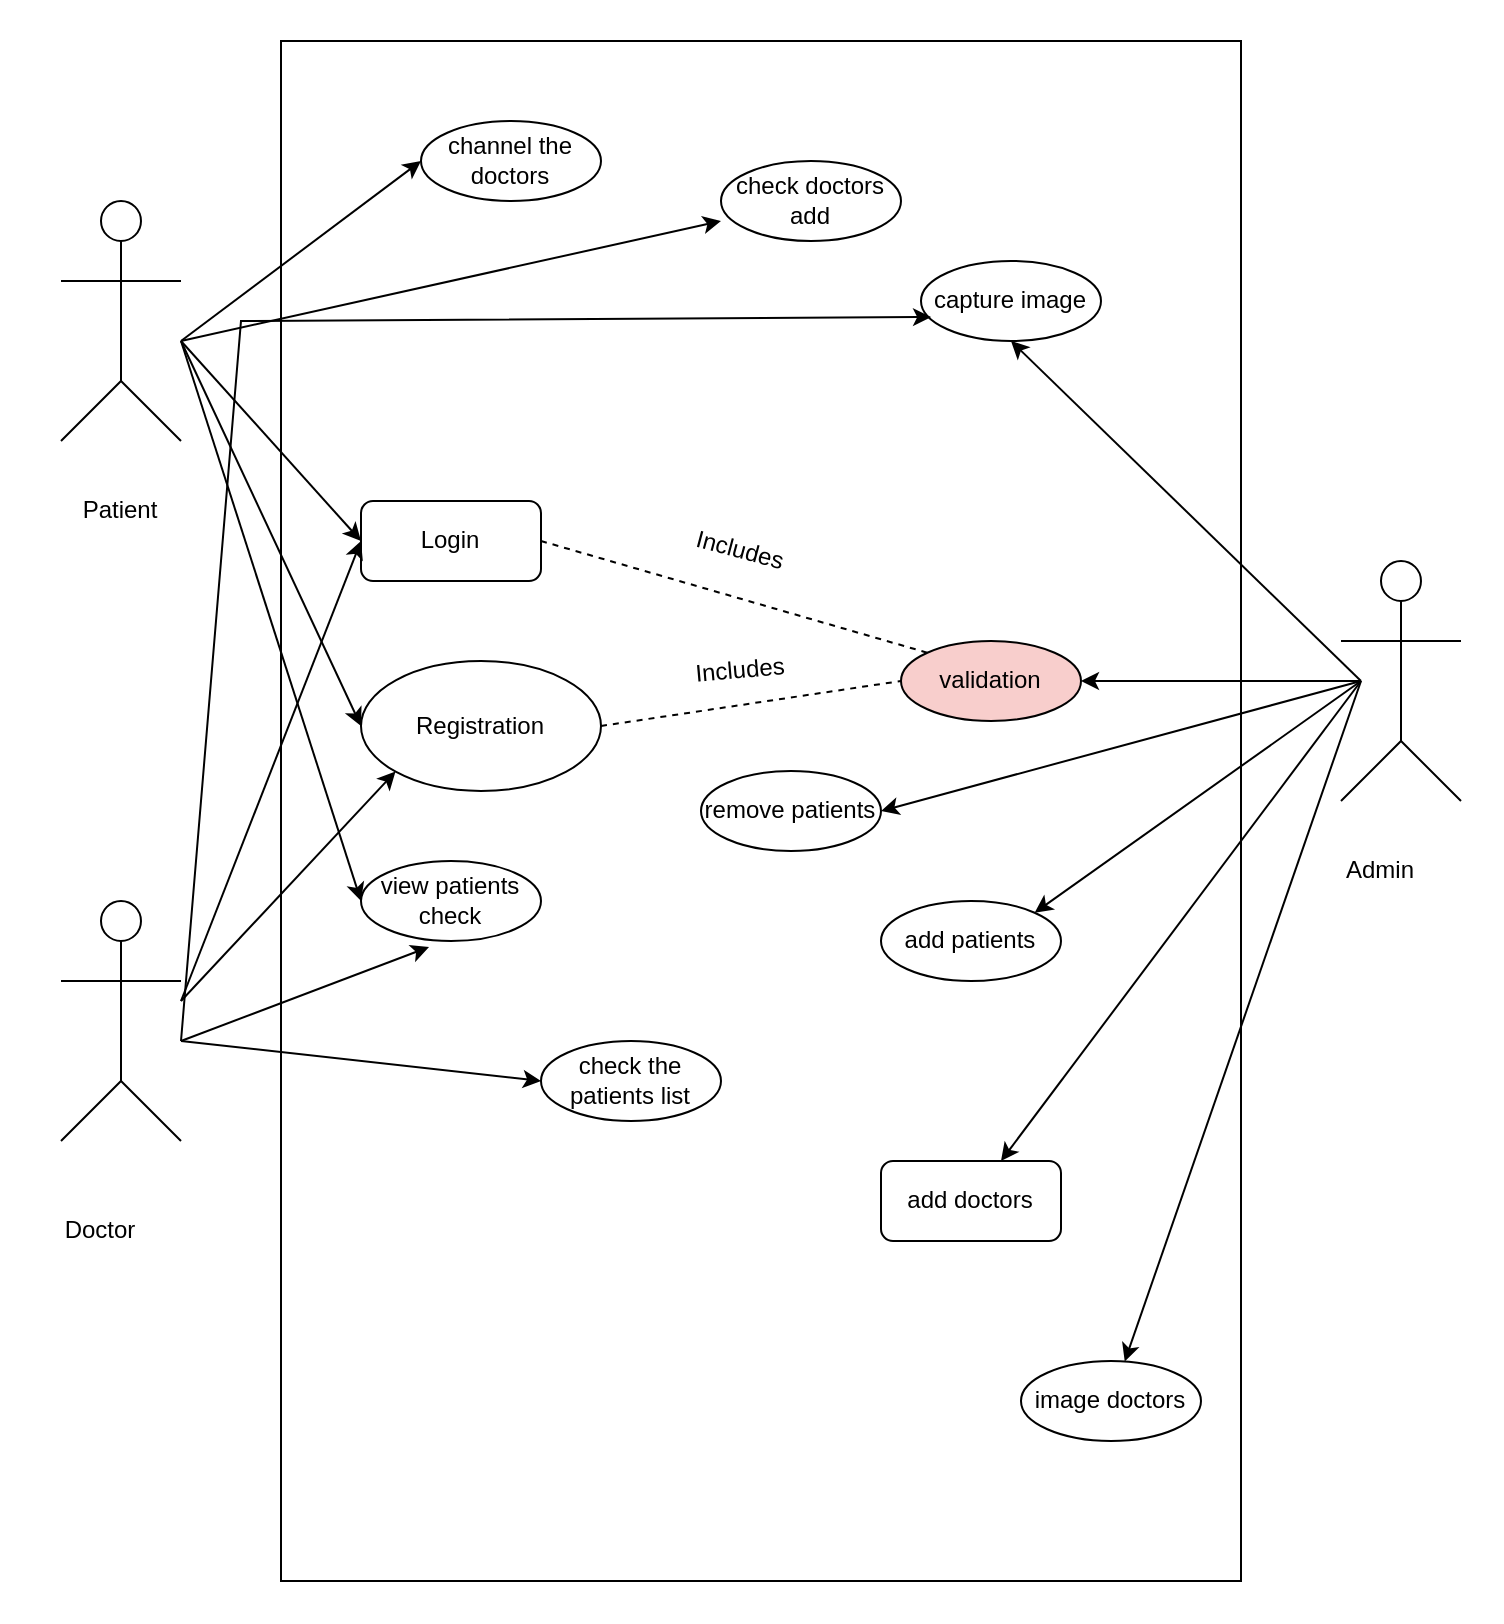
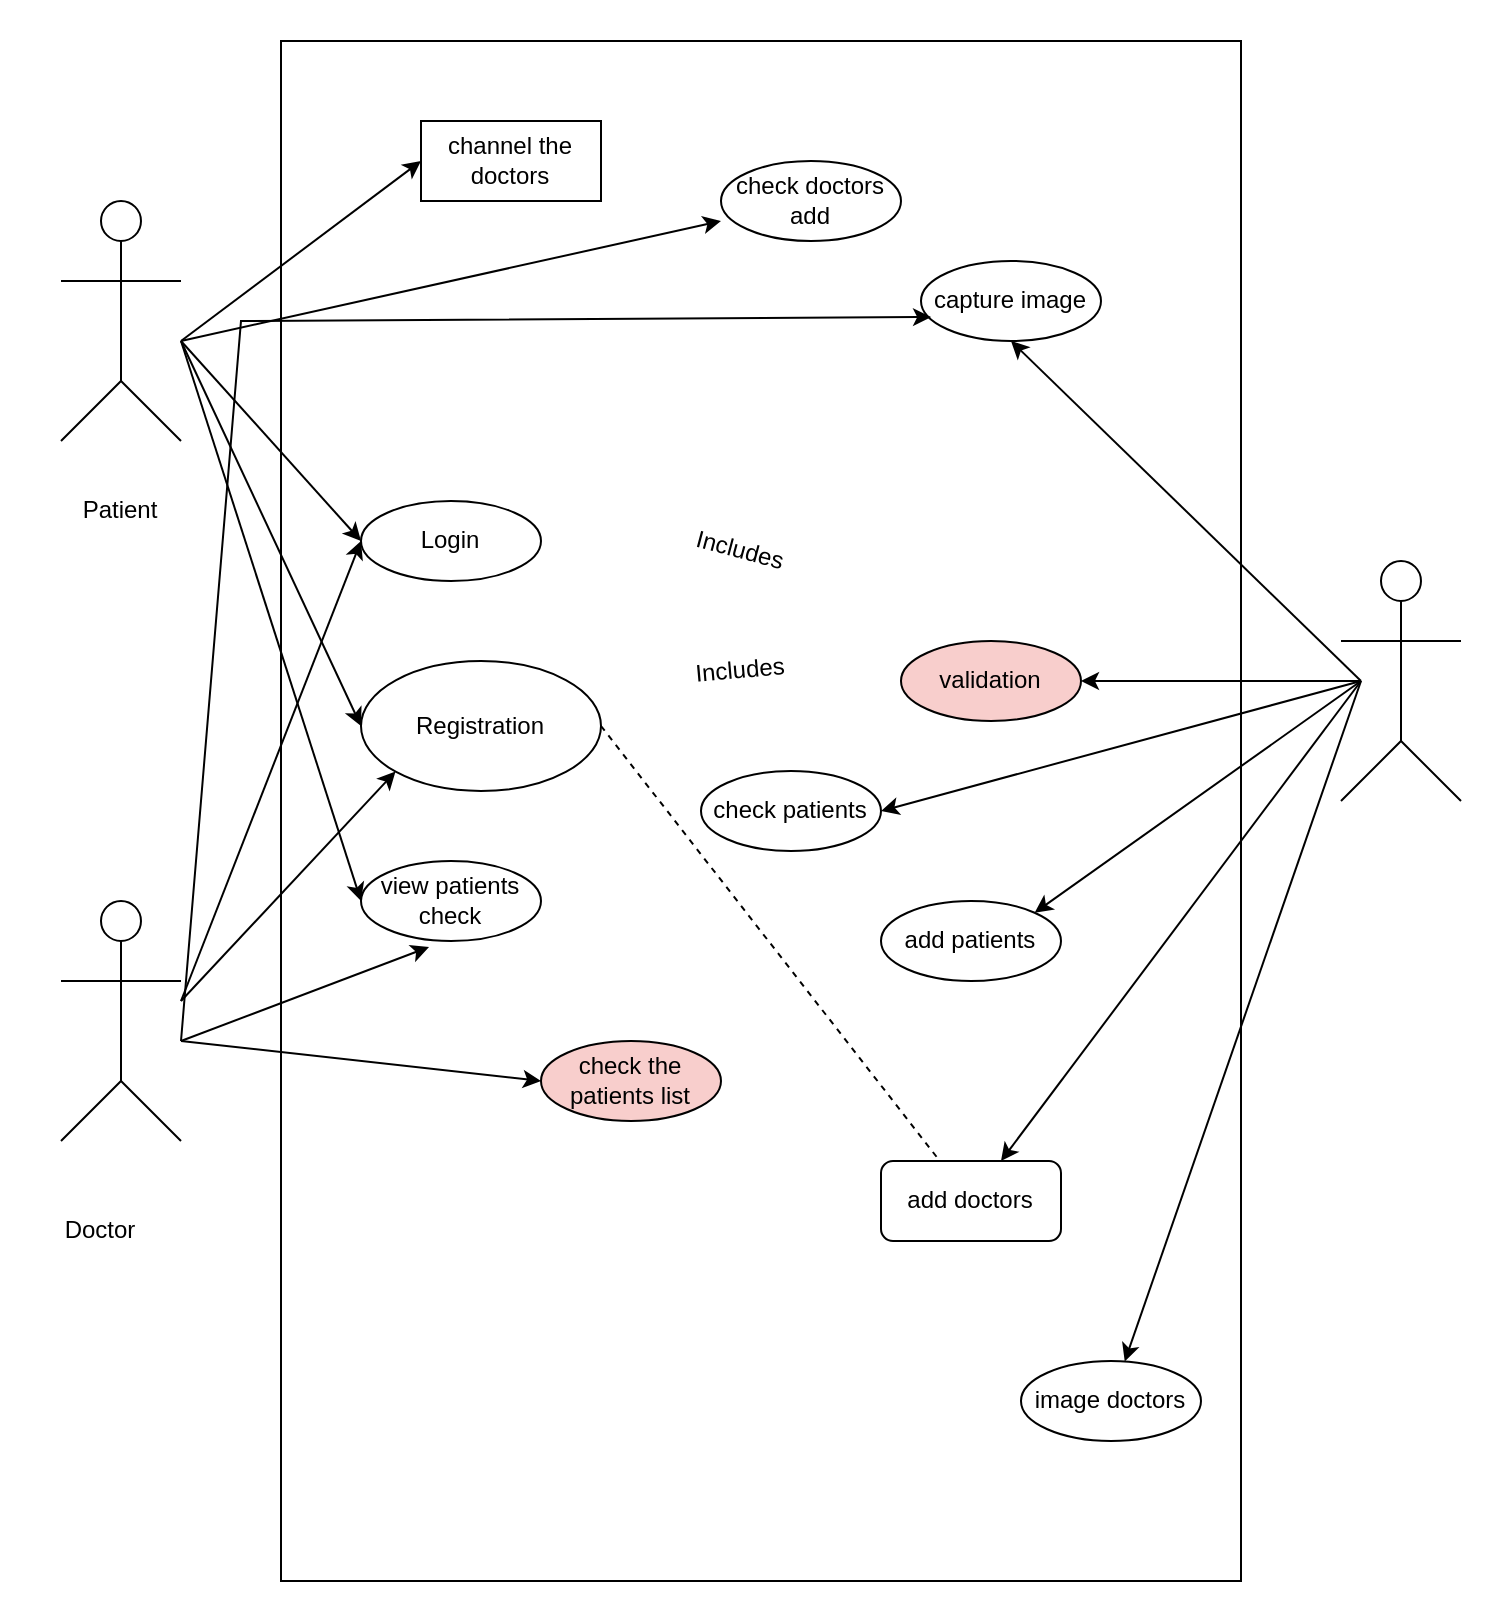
node "channel the doctors": shape ellipse -> rectangle
node "Login": shape rounded rectangle -> ellipse
edge "Login" -- "validation": removed
edge "validation" -- "Registration": now "add doctors" -- "Registration"
node "remove patients": label "remove patients" -> "check patients"
node "Admin": removed
node "check the patients list": fillcolor #ffffff -> #f8cecc
